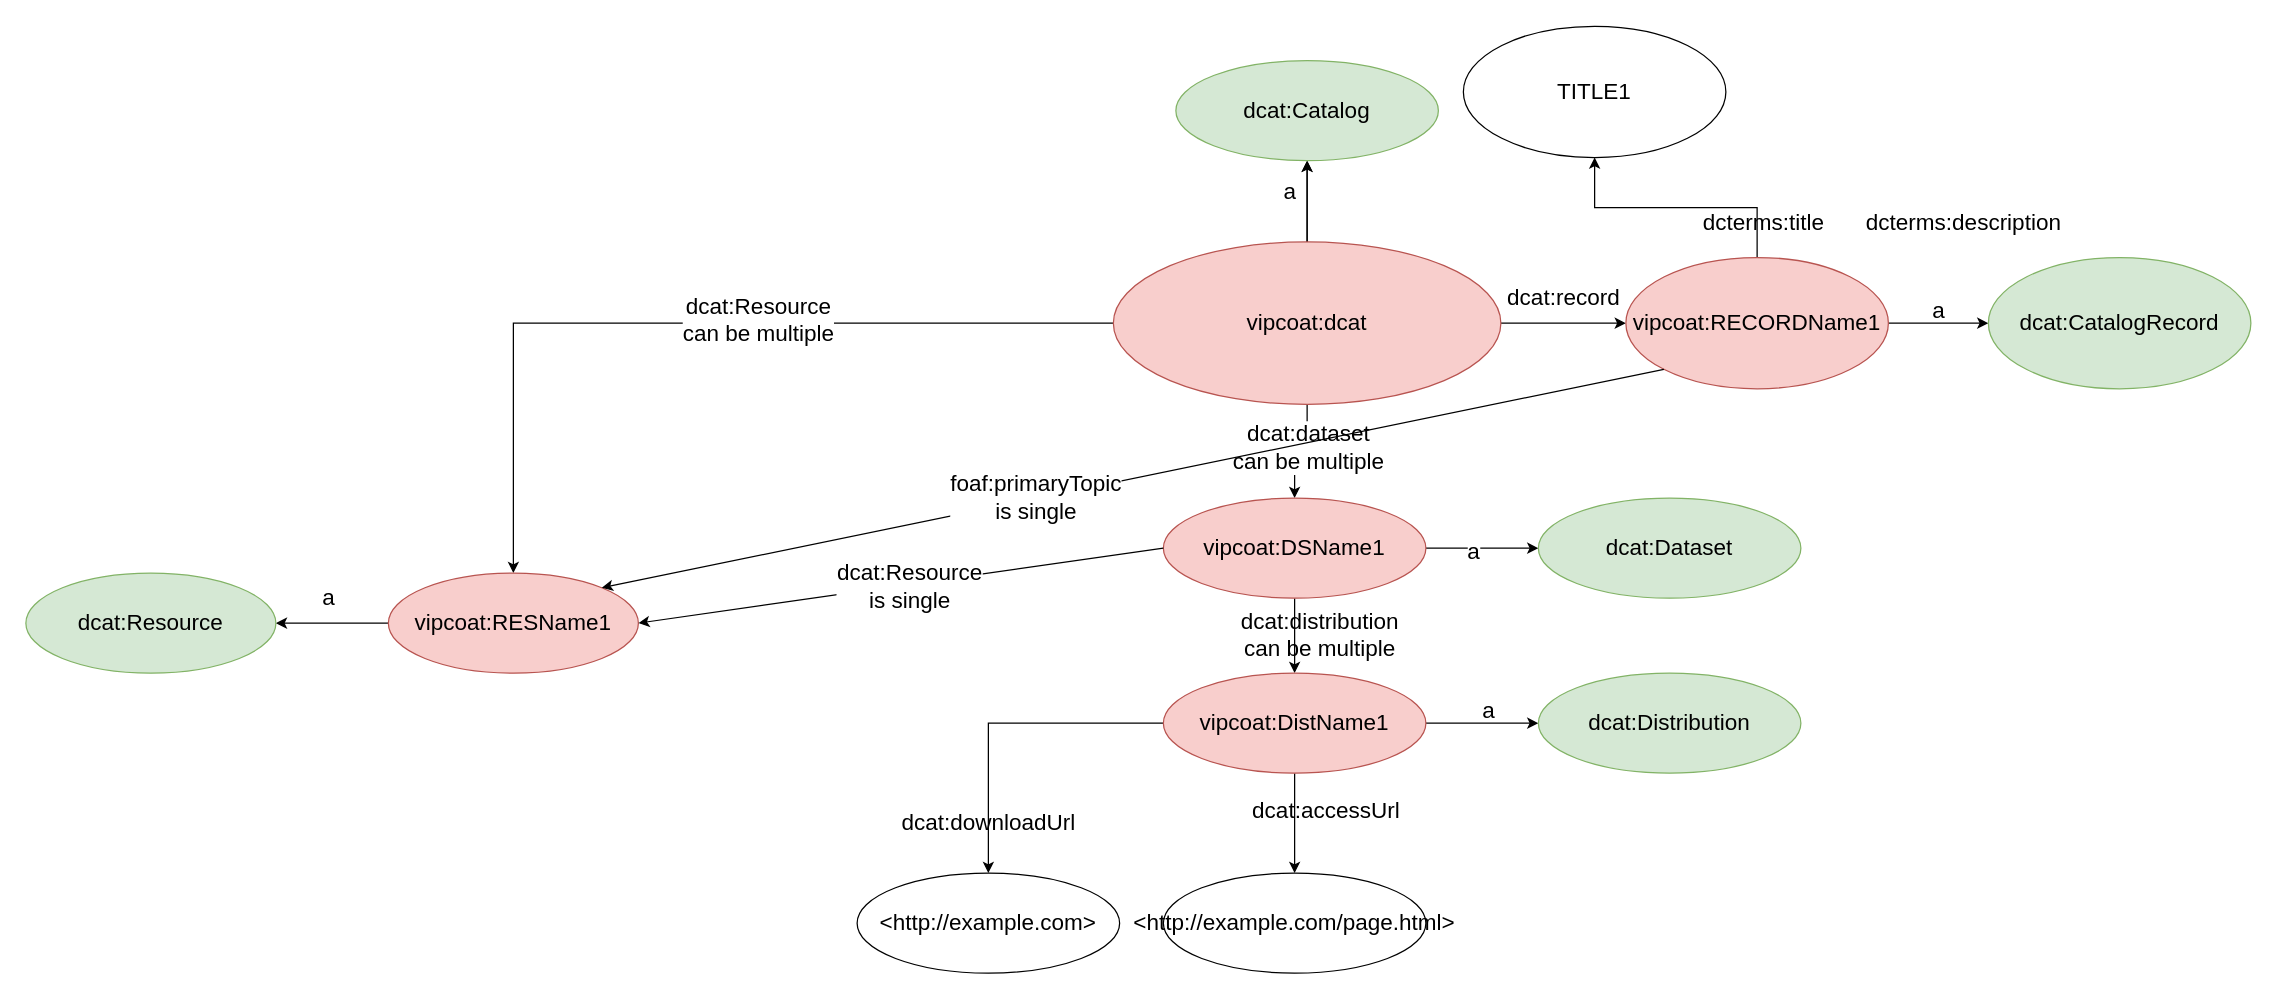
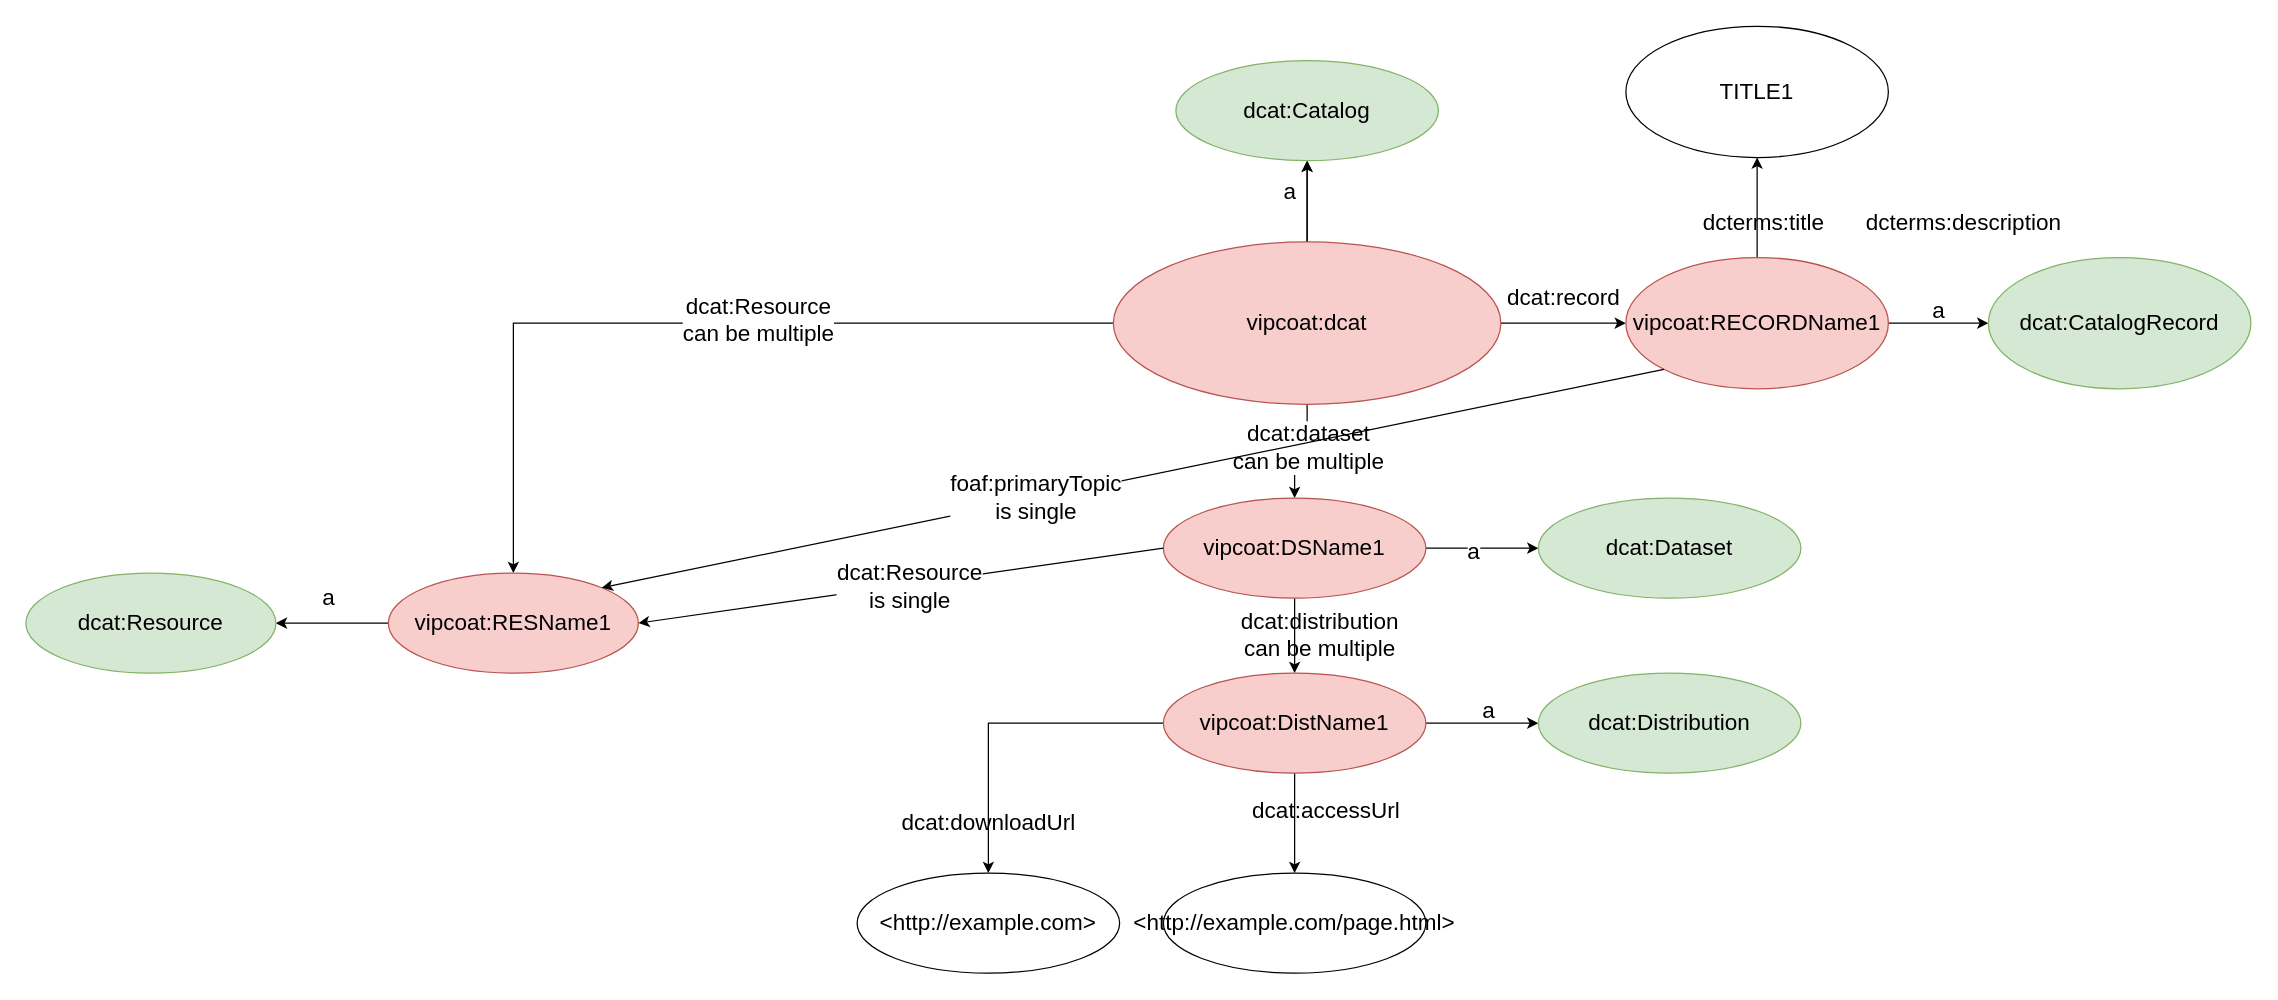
node "TITLE1": moved (1594, 92) -> (1757, 92)
